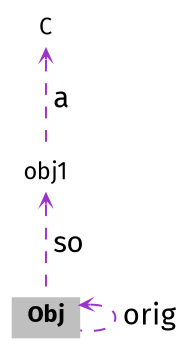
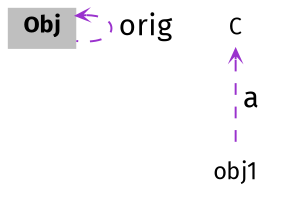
edge "Obj" -> "obj1": removed, label "so"
